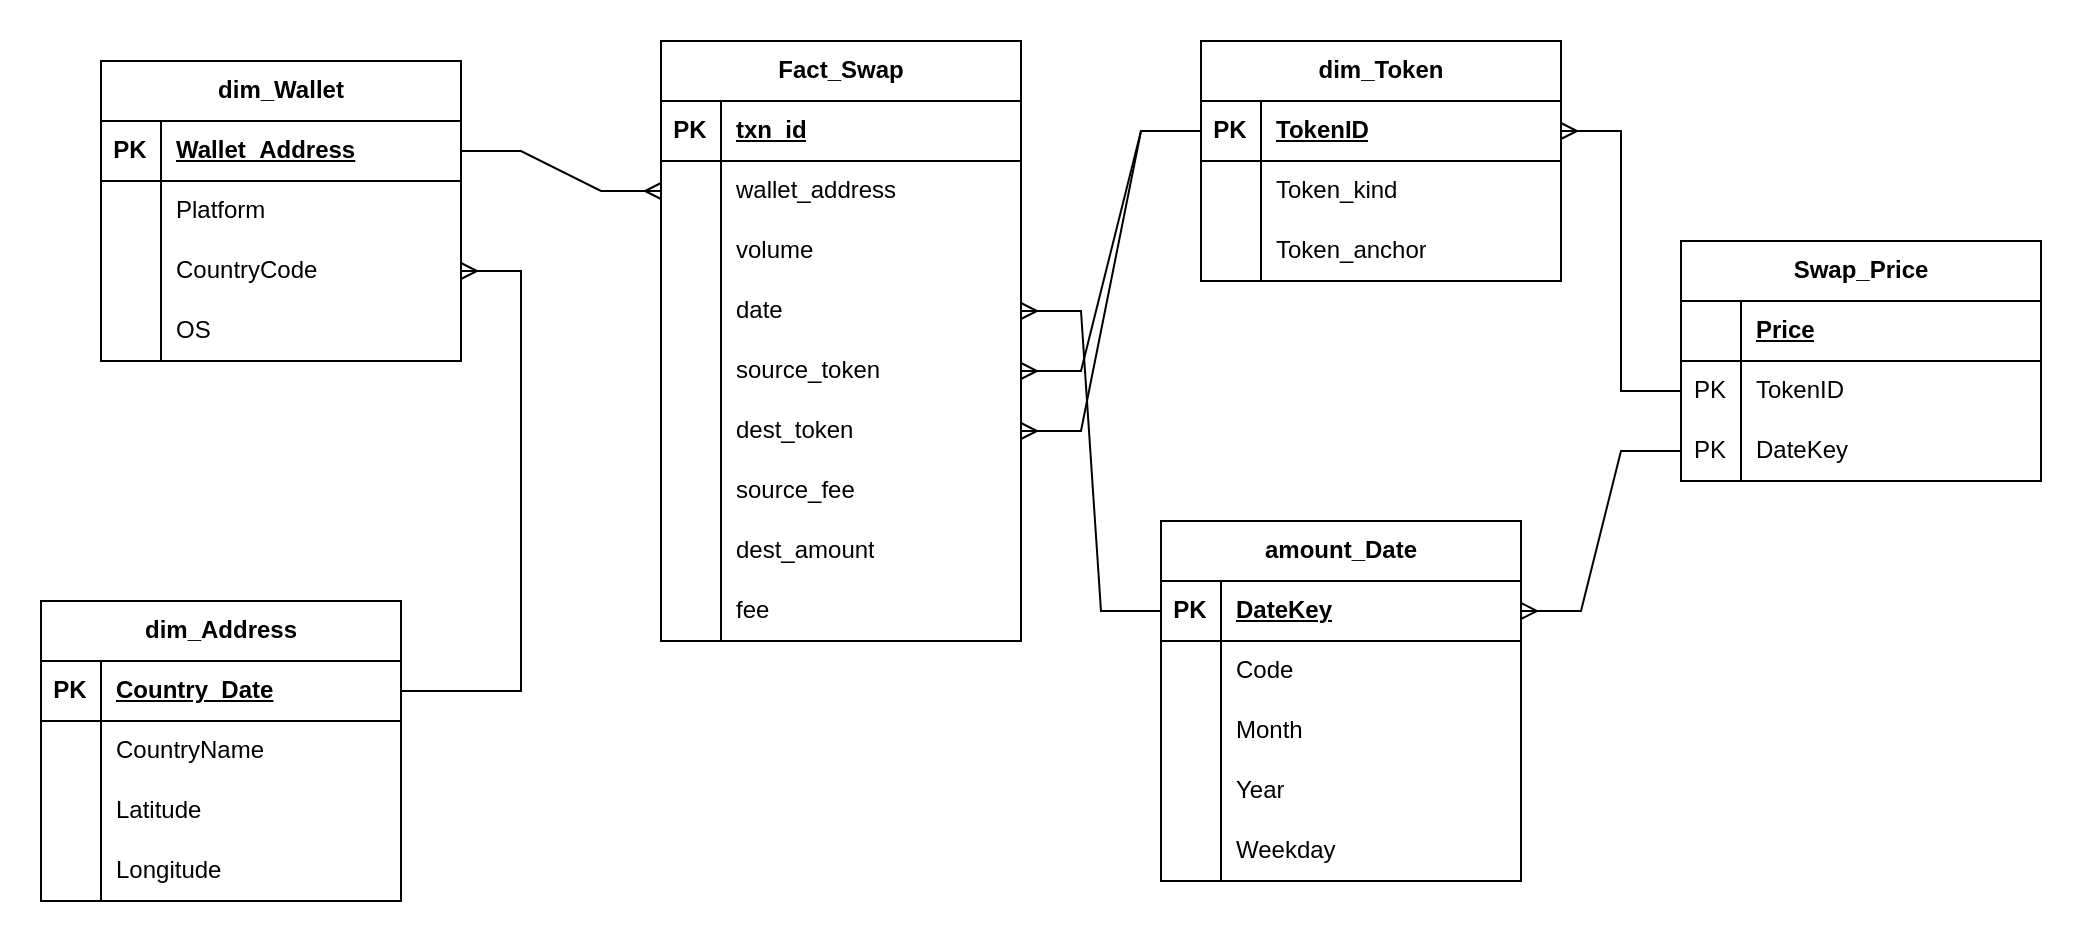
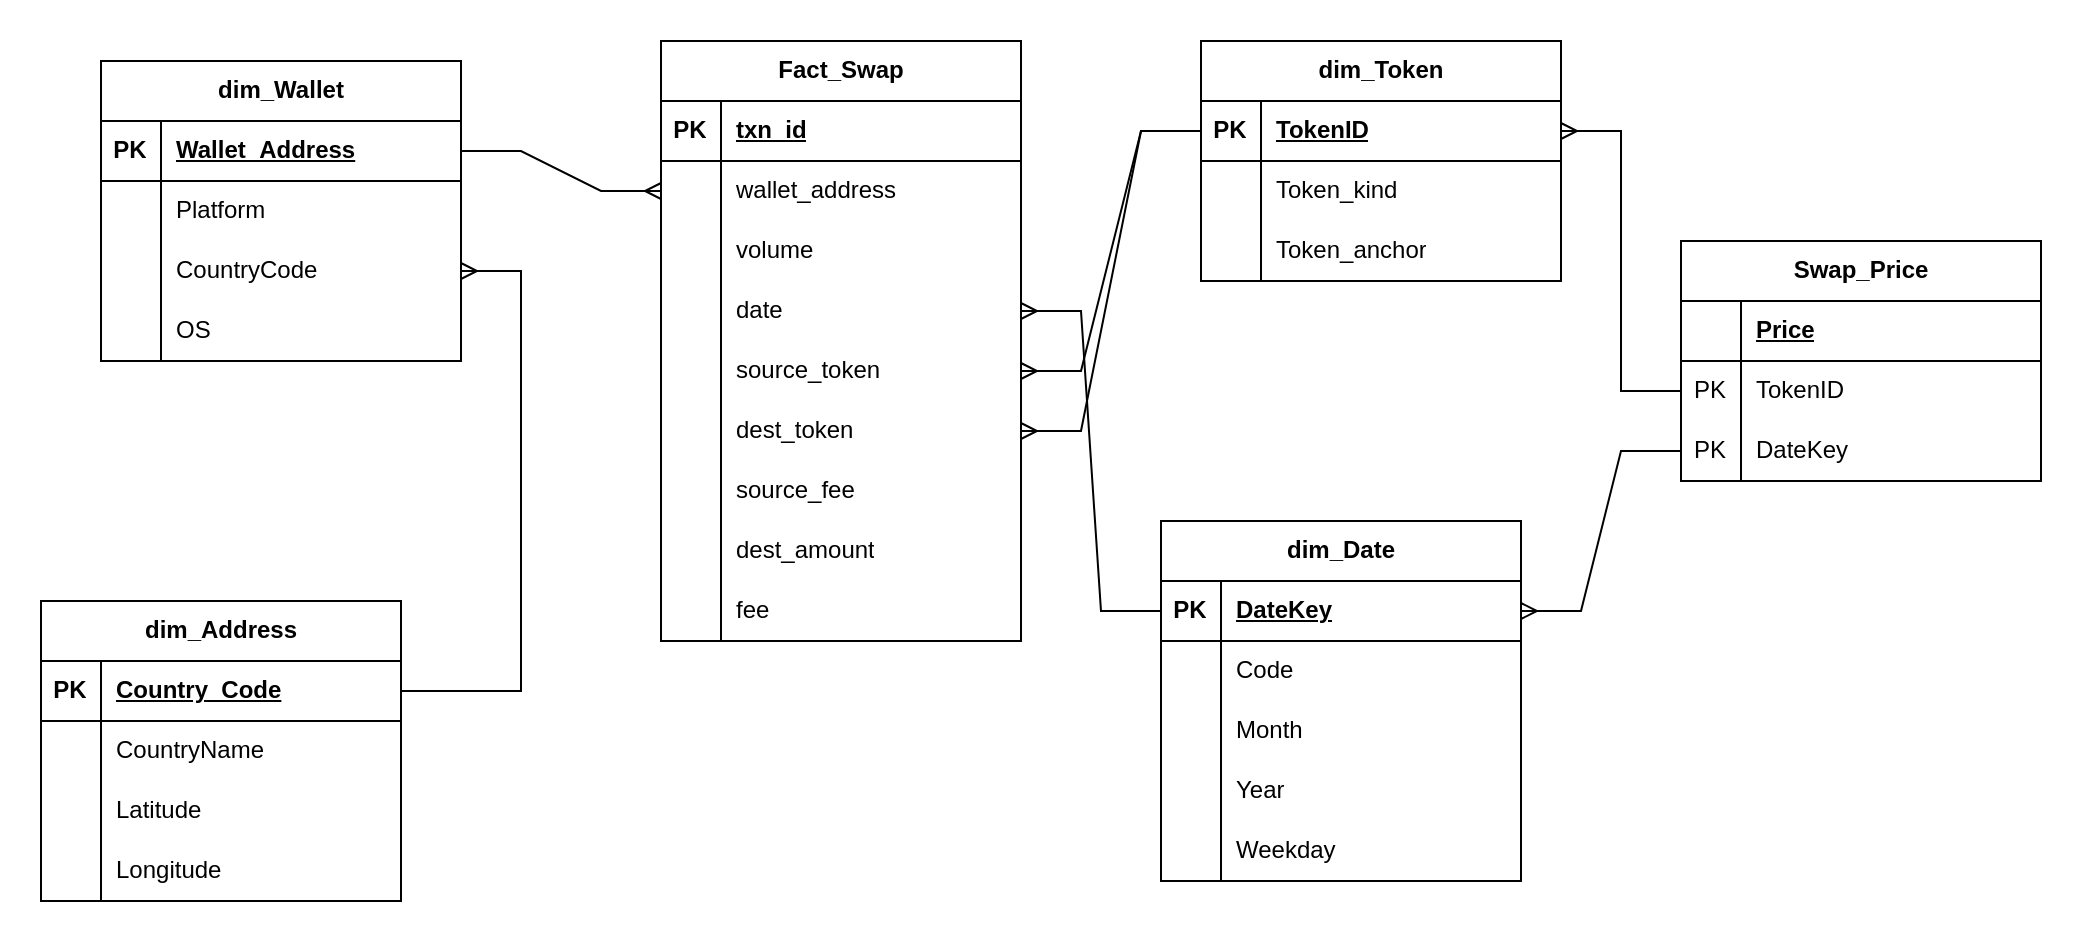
node "amount_Date": label "amount_Date" -> "dim_Date"
node "Country_Date": label "Country_Date" -> "Country_Code"
